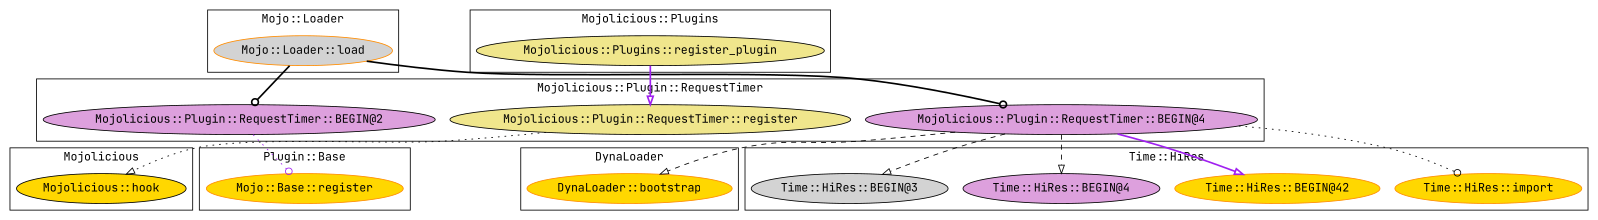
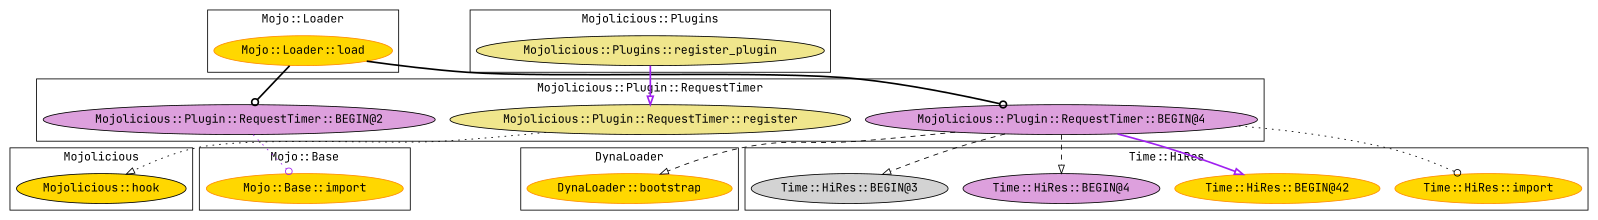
node "Mojo::Loader::load": fillcolor lightgrey -> gold
cluster "Plugin::Base": label "Plugin::Base" -> "Mojo::Base"
node "Mojo::Base::register": label "Mojo::Base::register" -> "Mojo::Base::import"
